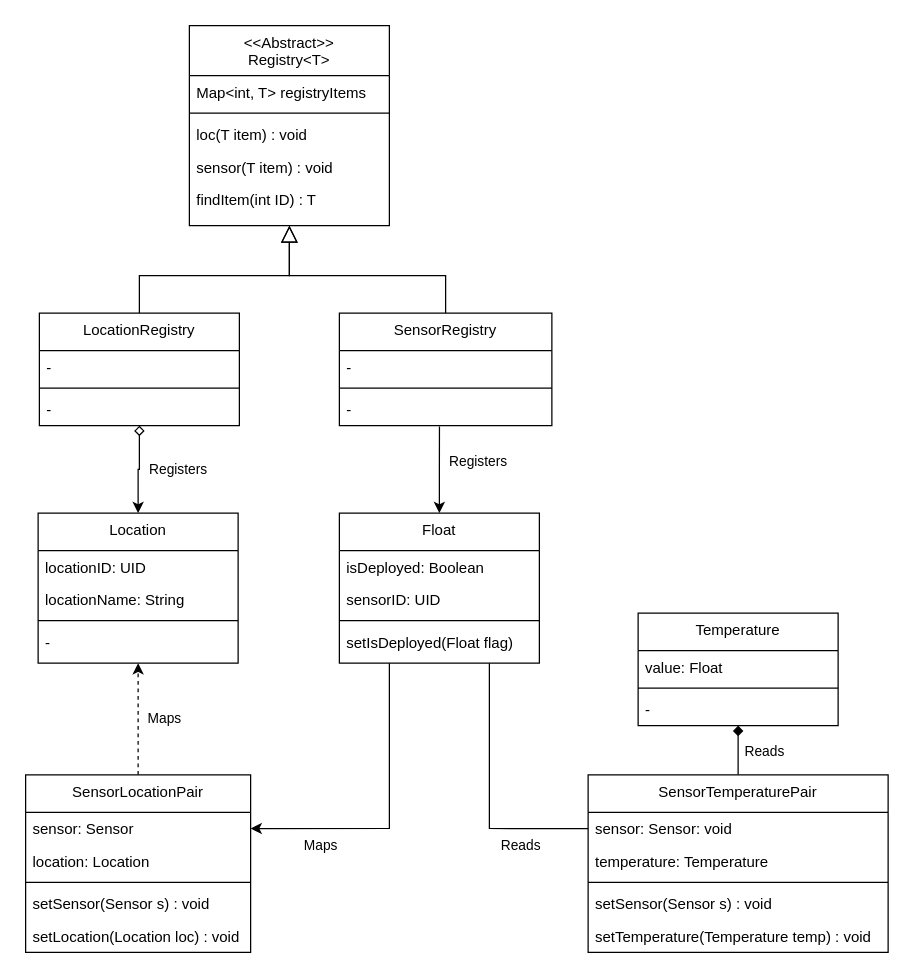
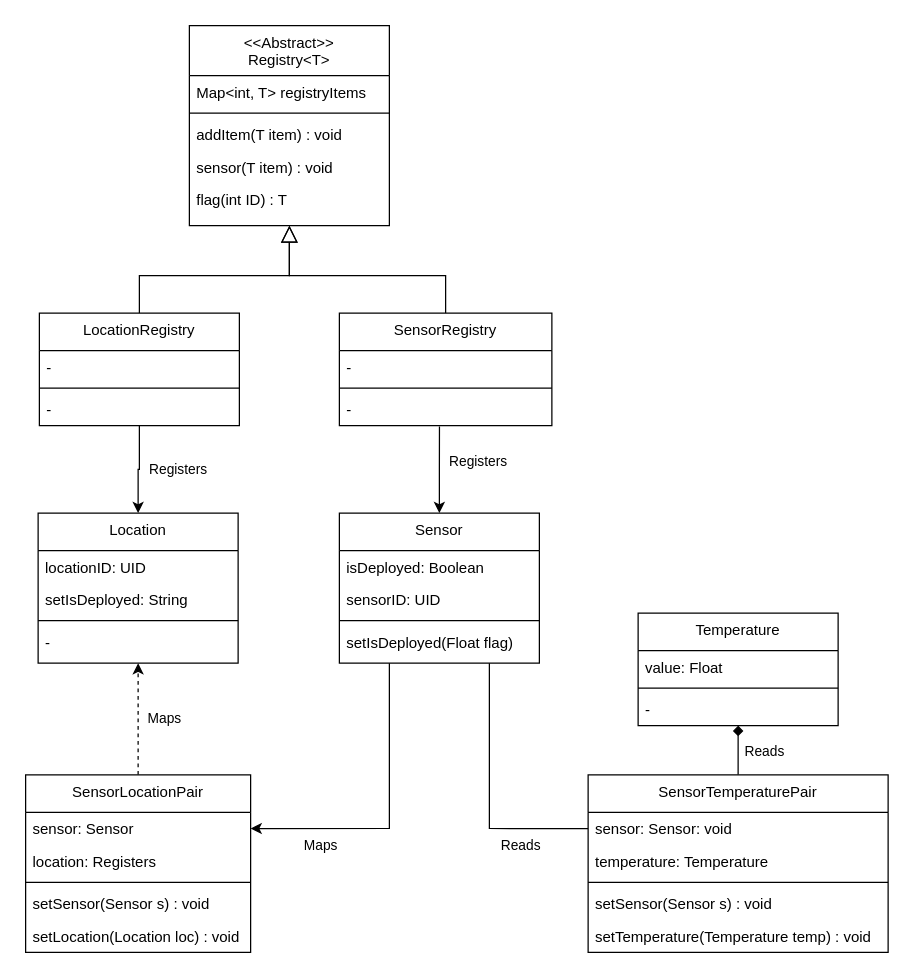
node "loc(T item) : void": label "loc(T item) : void" -> "addItem(T item) : void"
node "findItem(int ID) : T": label "findItem(int ID) : T" -> "flag(int ID) : T"
edge "LocationRegistry" -- "Location": arrowhead diamond -> none
node "Float": label "Float" -> "Sensor"
node "locationName: String": label "locationName: String" -> "setIsDeployed: String"
node "location: Location": label "location: Location" -> "location: Registers"
